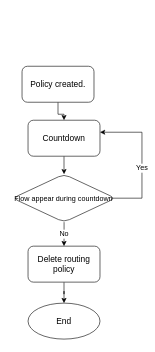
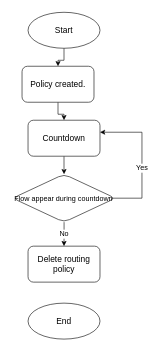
node "Start": added
edge "Start" -> "Policy created.": added
edge "Delete routing policy" -> "End": removed
